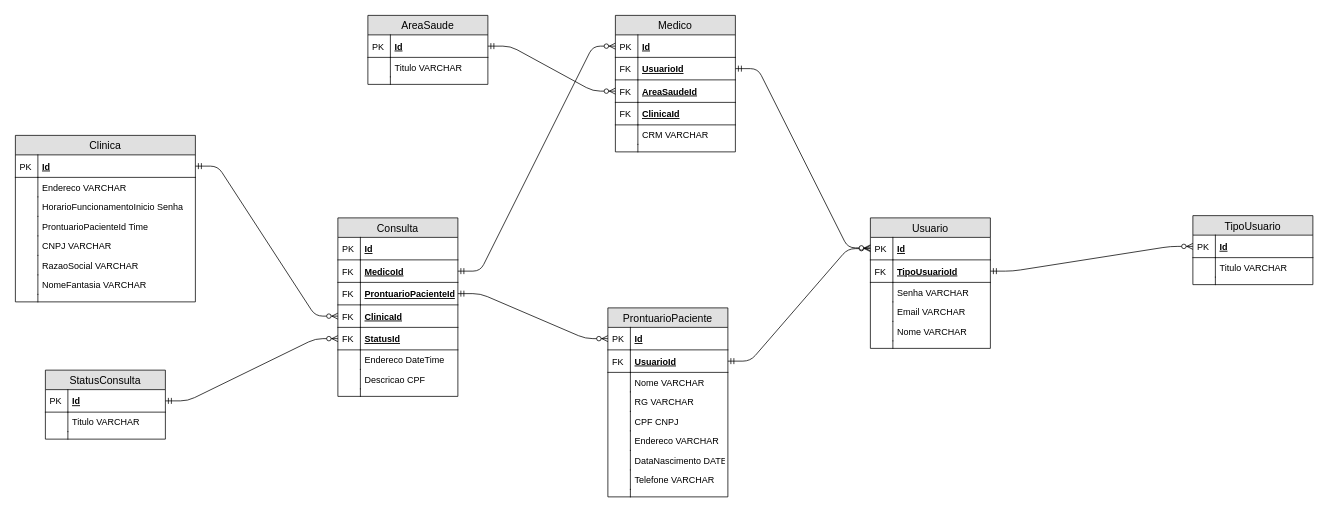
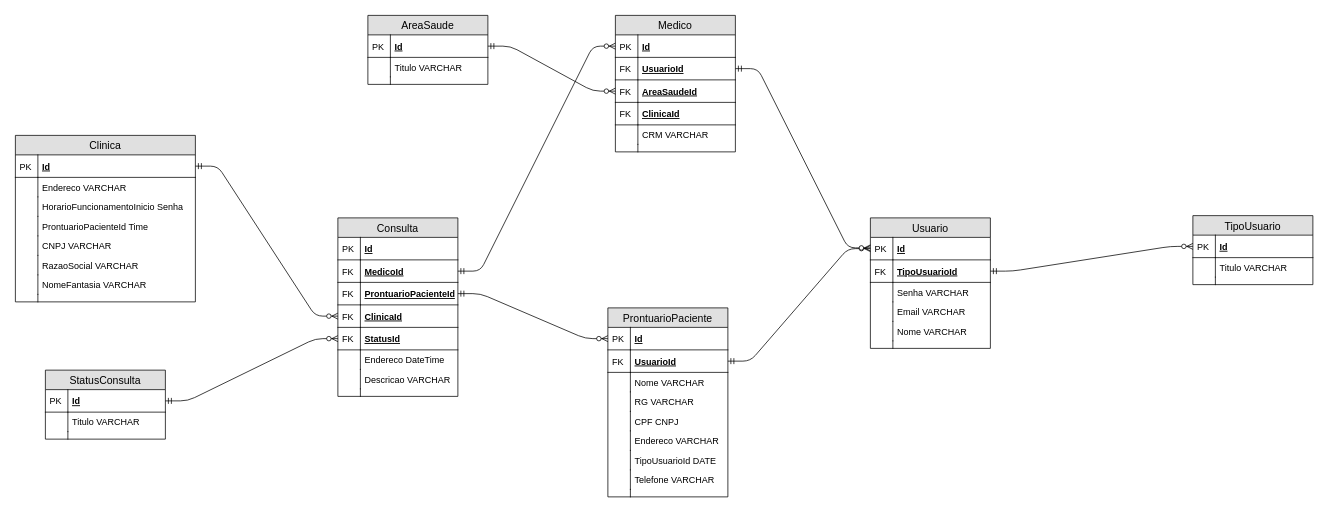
node "Descricao CPF": label "Descricao CPF" -> "Descricao VARCHAR"
node "DataNascimento DATE": label "DataNascimento DATE" -> "TipoUsuarioId DATE"
